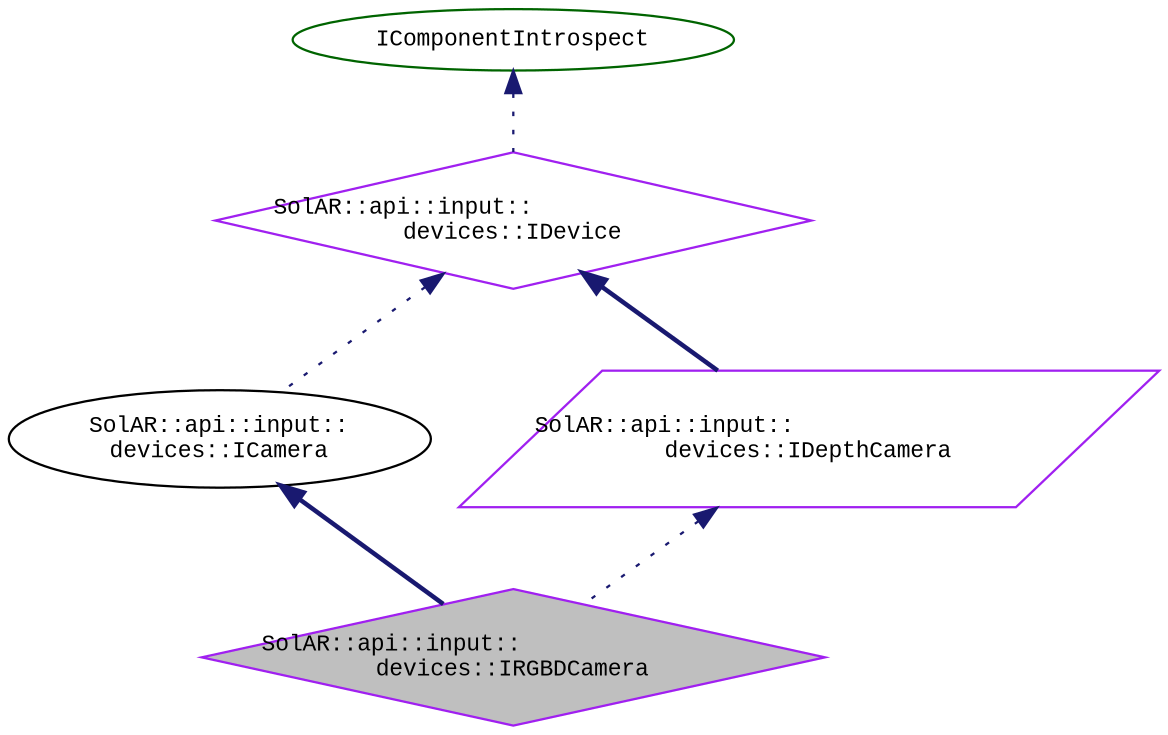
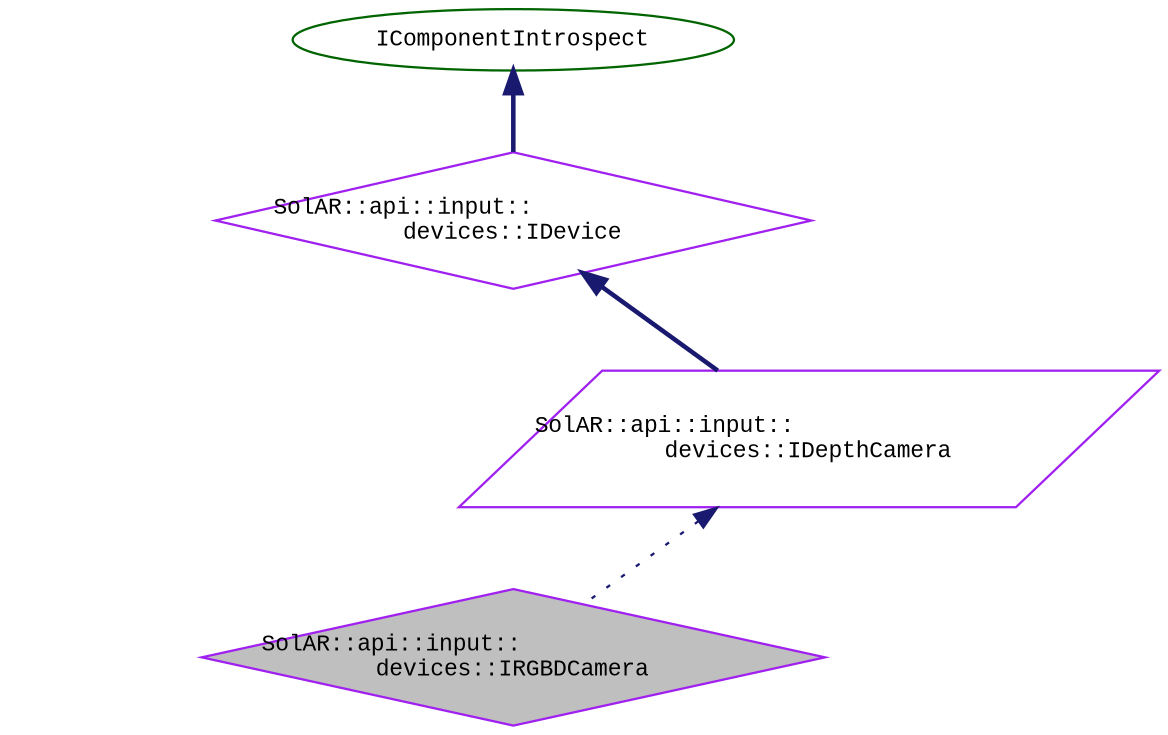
edge "SolAR::api::input:: devices::IDevice" -> "IComponentIntrospect": style dotted -> bold
node "SolAR::api::input:: devices::ICamera": removed
